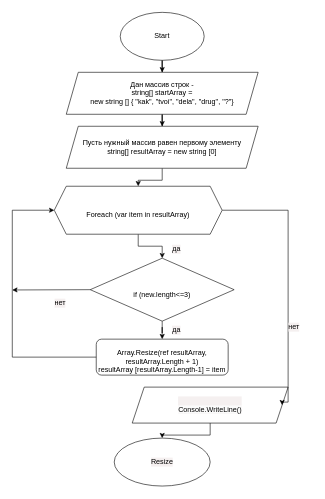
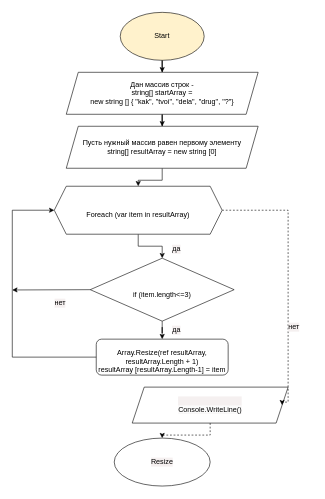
node "Start": fillcolor #ffffff -> #fff2cc
edge "Foreach (var item in resultArray)" -> "Console.WriteLine()": style solid -> dashed
node "if (new.length<=3)": label "if (new.length<=3)" -> "if (item.length<=3)"
edge "Console.WriteLine()" -> "Resize": style solid -> dashed
